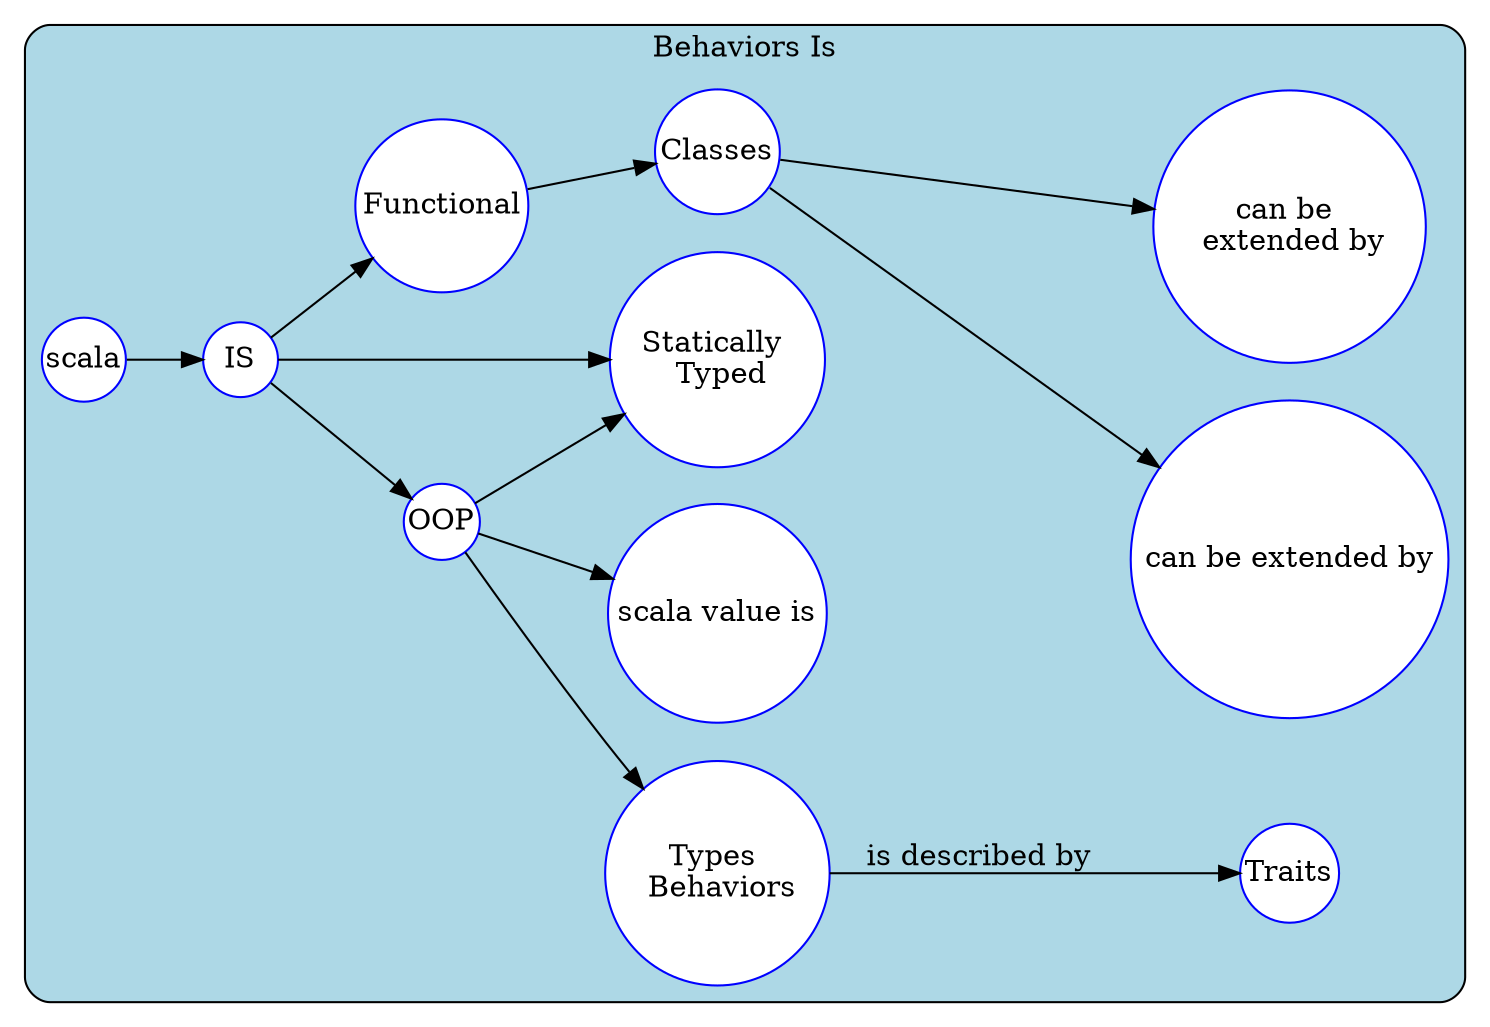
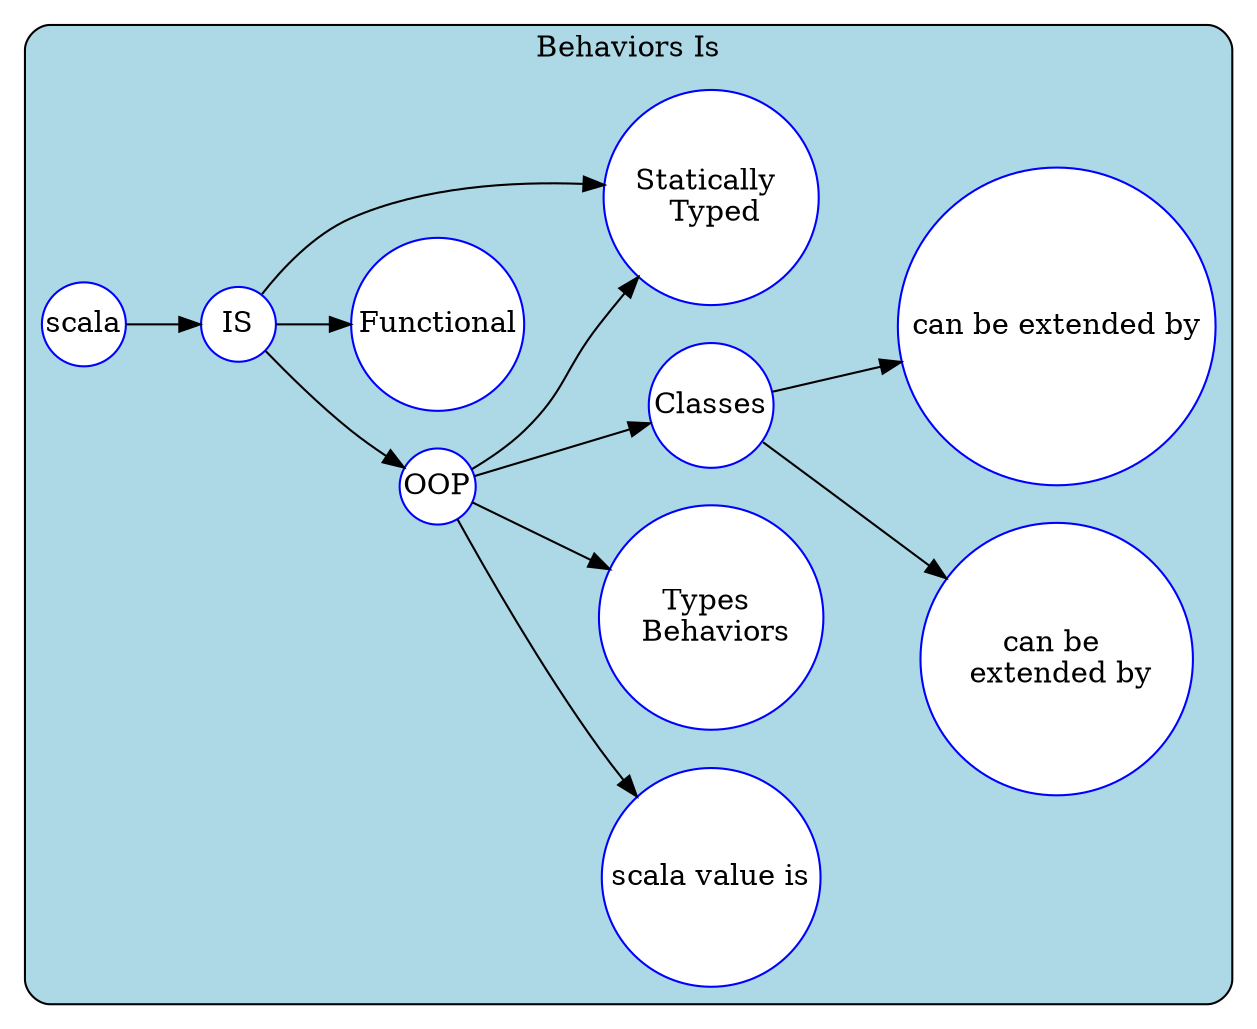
edge "Functional" -> "Classes": now "OOP" -> "Classes"
node "Traits": removed
